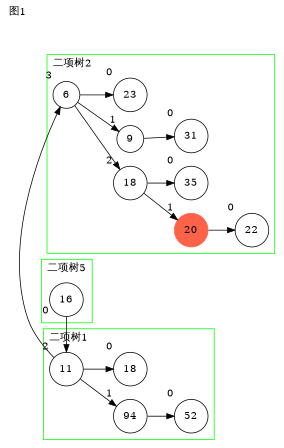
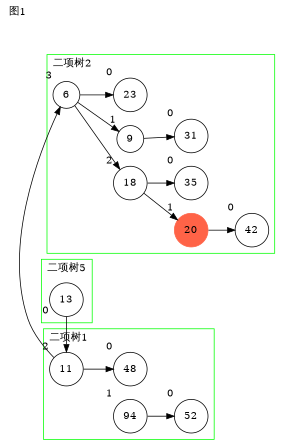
node "22 0": label "22 0" -> "42 0"
node "16 0": label "16 0" -> "13 0"
node "18 0": label "18 0" -> "48 0"
edge "11 2" -> "94 1": removed
